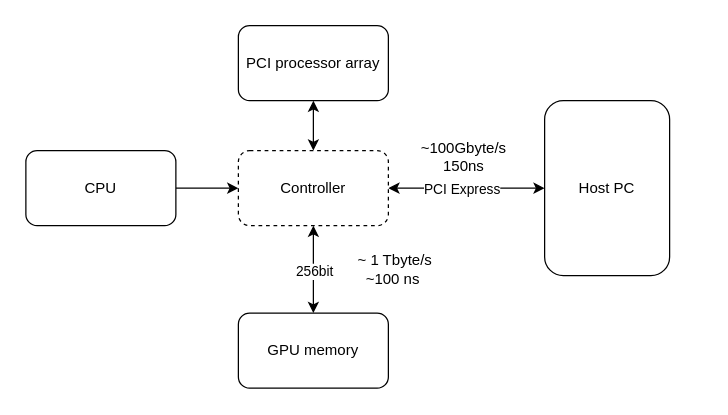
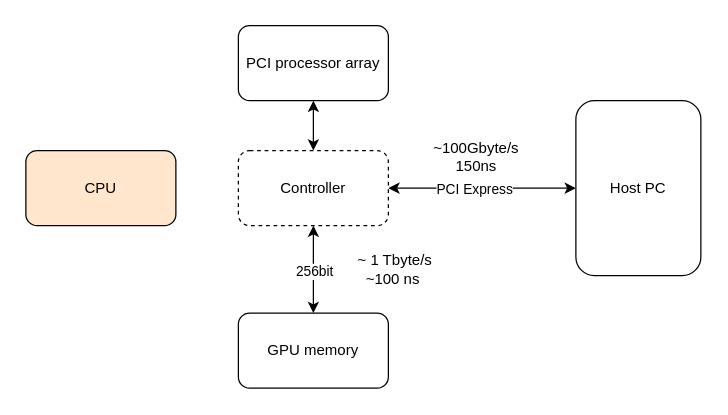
node "~100Gbyte/s 150ns": moved (463, 157) -> (476, 157)
node "CPU": fillcolor #ffffff -> #ffe6cc
edge "CPU" -> "Controller": removed
node "Host PC": moved (607, 188) -> (638, 188)
